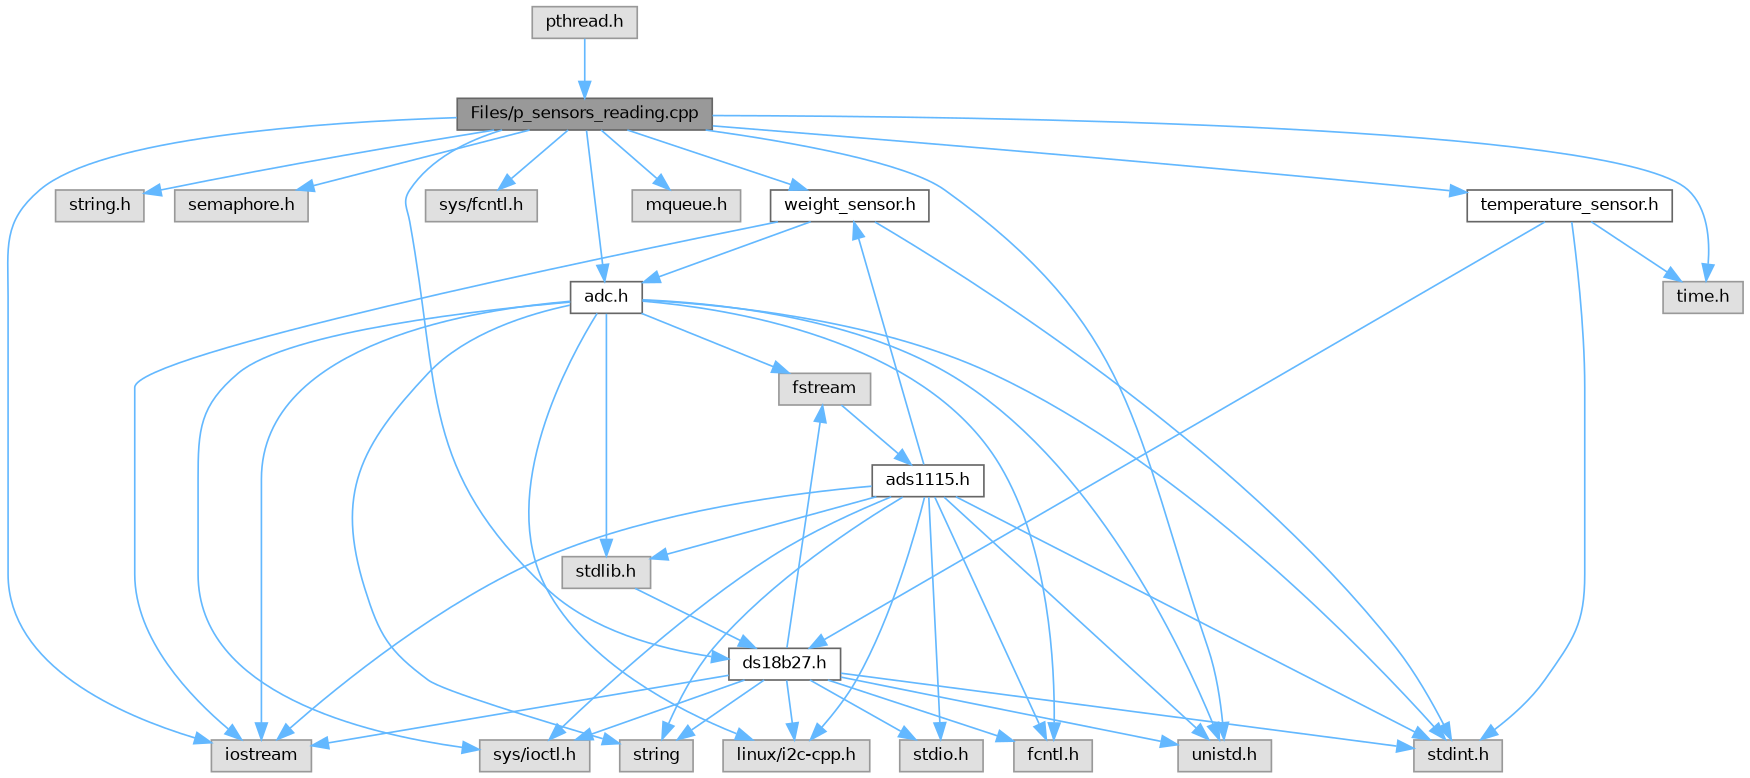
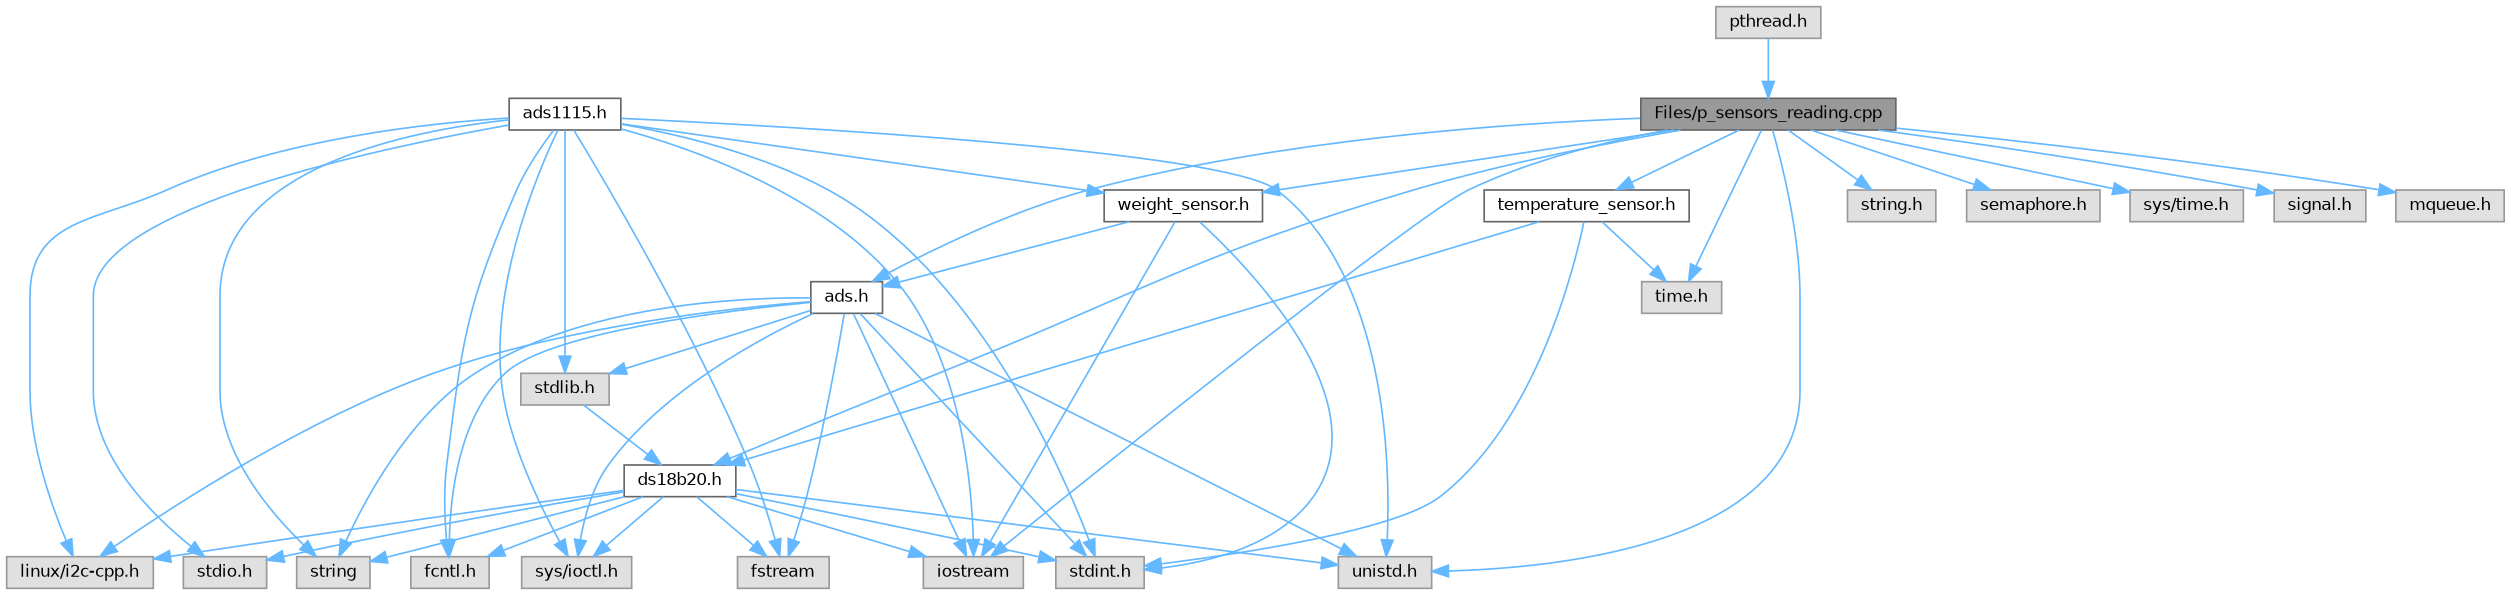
node "sys/fcntl.h": label "sys/fcntl.h" -> "sys/time.h"
node "signal.h": added
node "adc.h": label "adc.h" -> "ads.h"
edge "fstream" -> "ads1115.h": reversed
node "ds18b27.h": label "ds18b27.h" -> "ds18b20.h"
